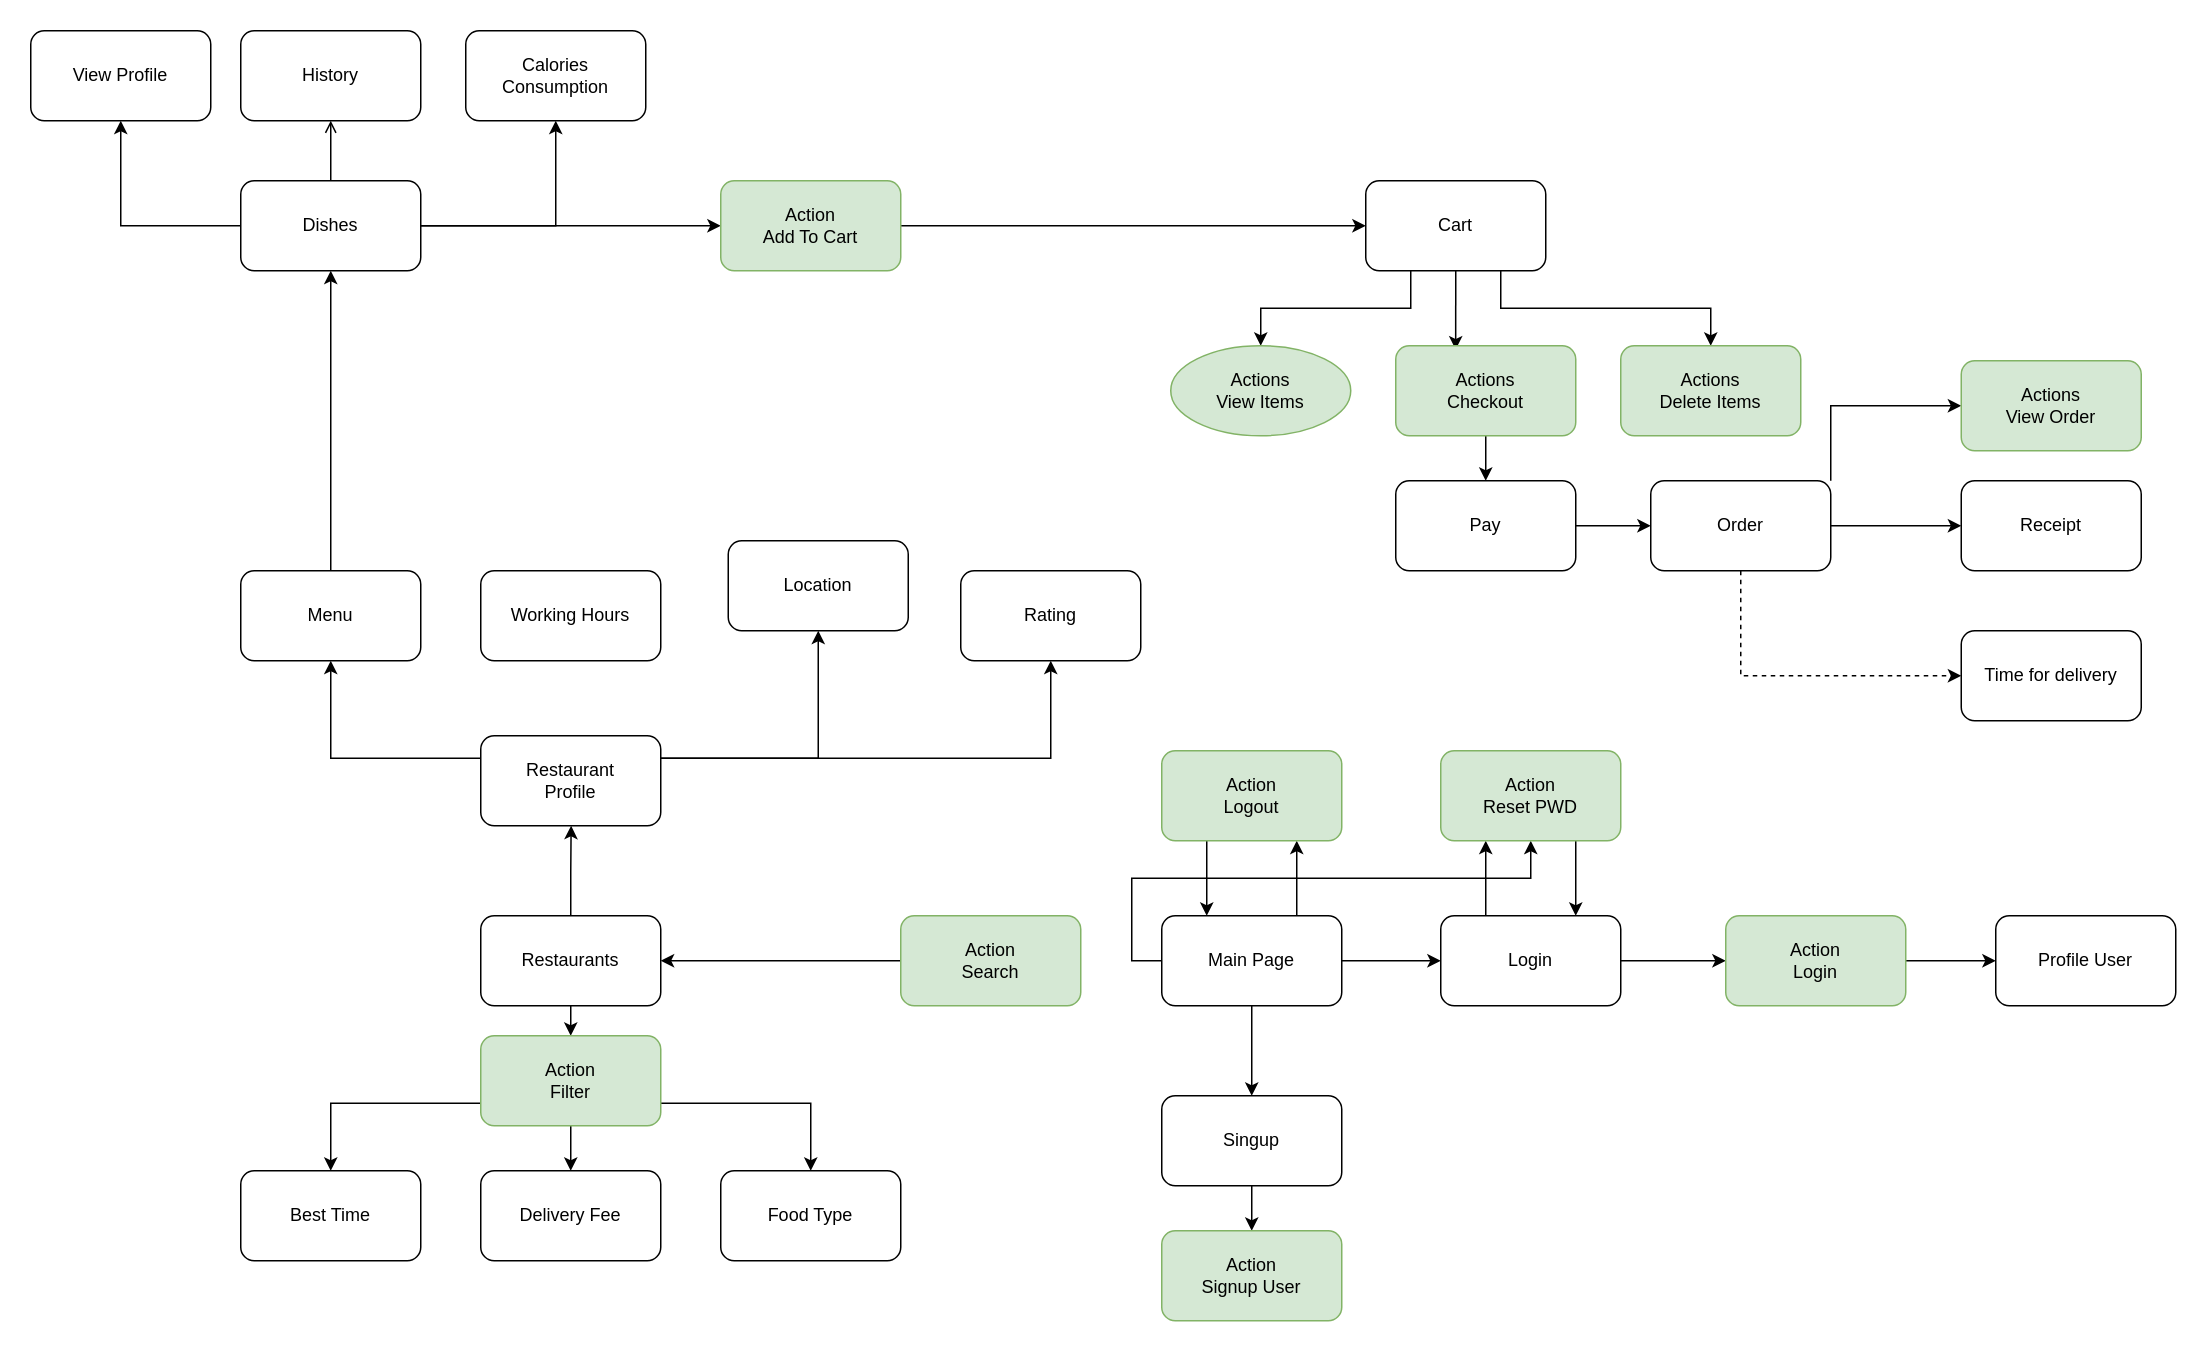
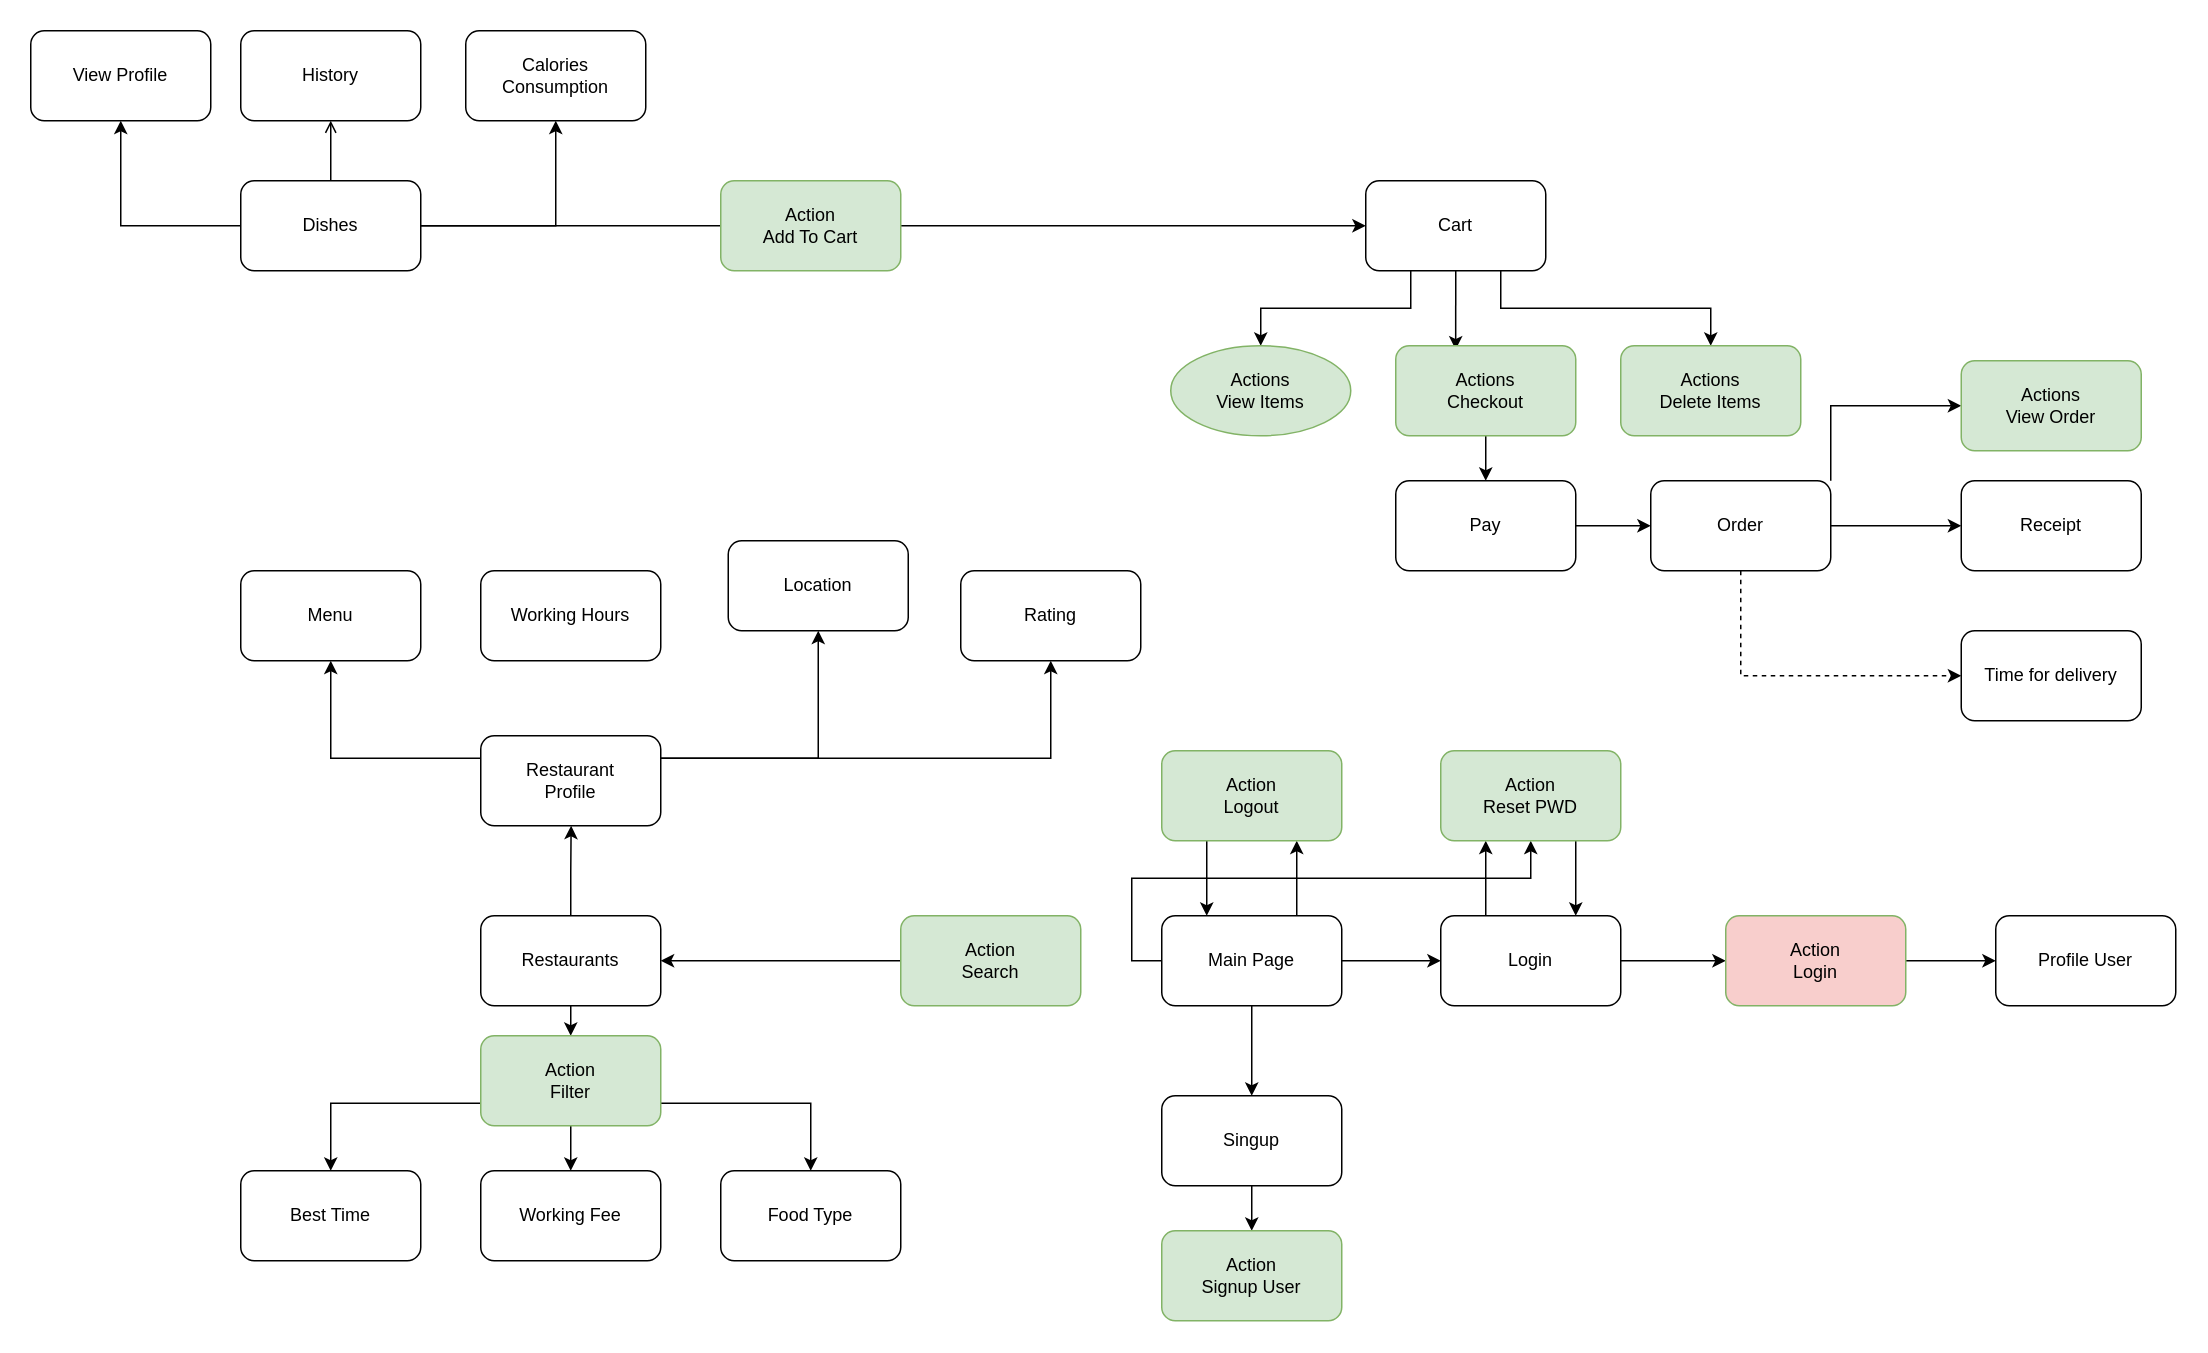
edge "Dishes" -> "Action Add To Cart": arrowhead classic -> none
edge "Menu" -> "Dishes": removed
node "Action Login": fillcolor #d5e8d4 -> #f8cecc
node "Delivery Fee": label "Delivery Fee" -> "Working Fee"
